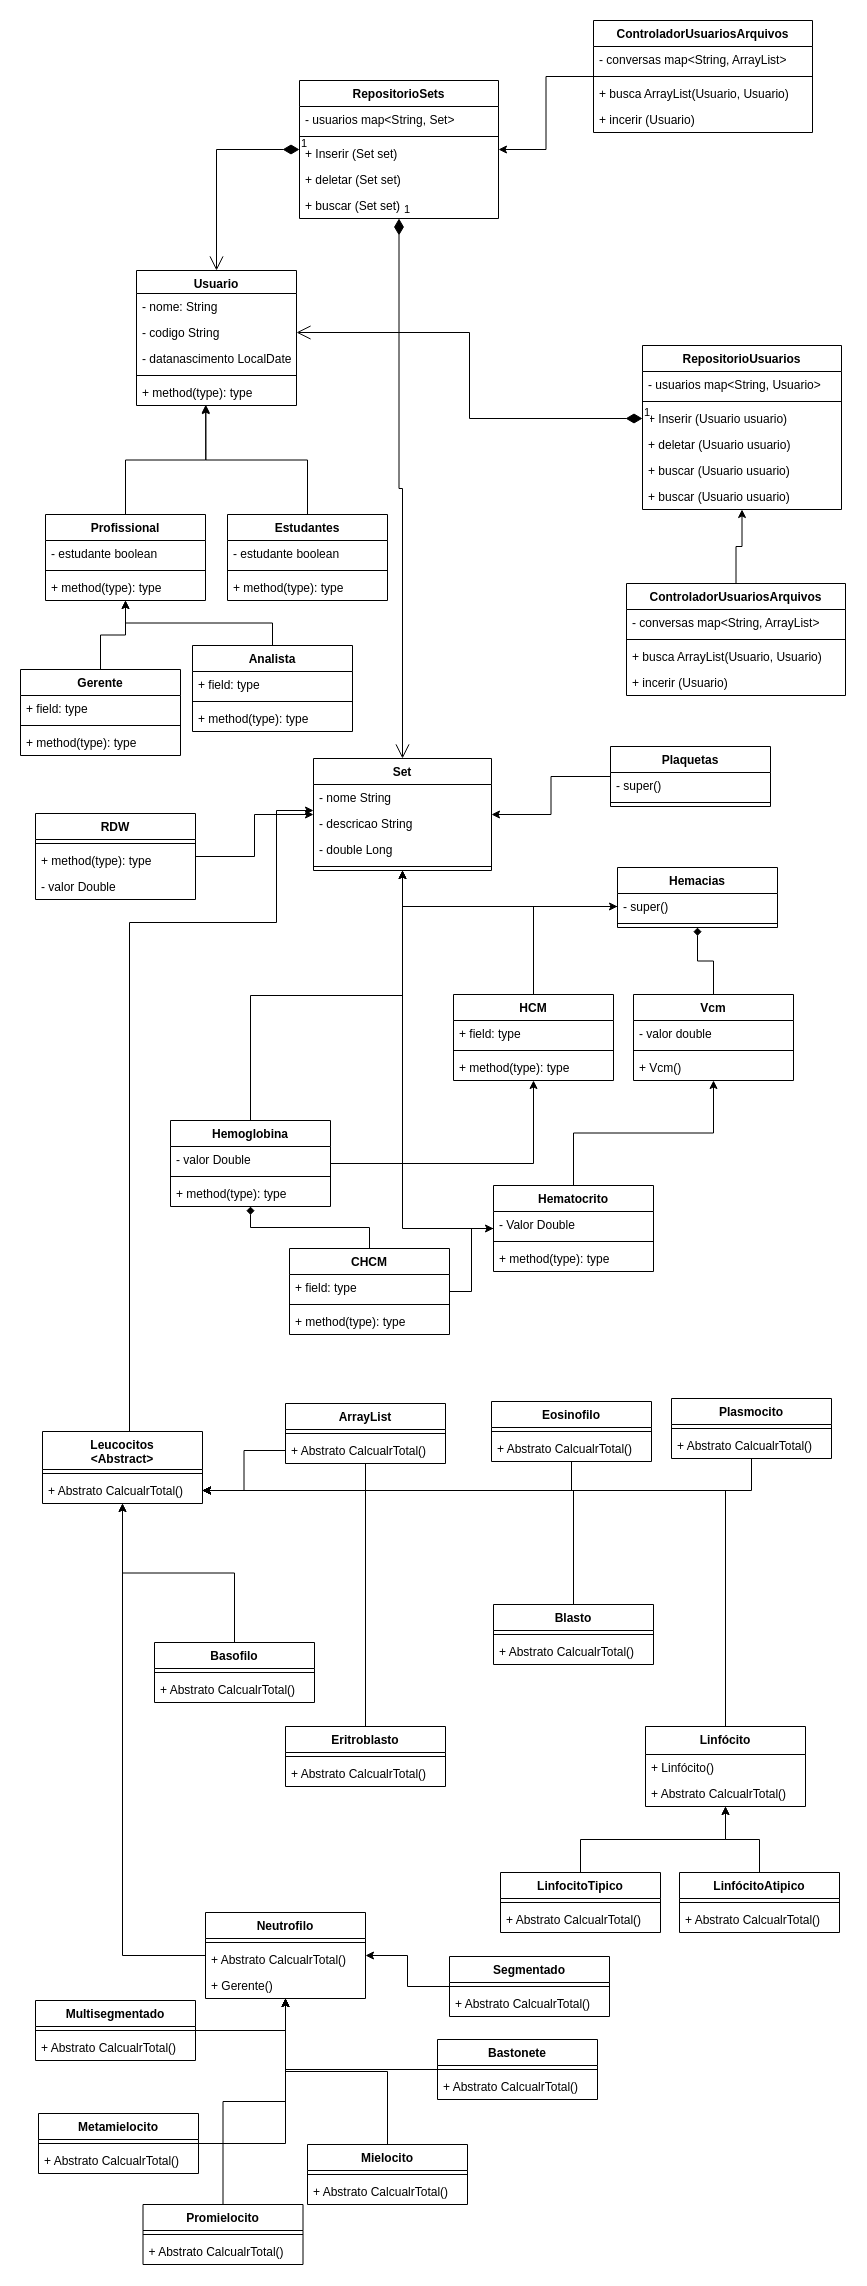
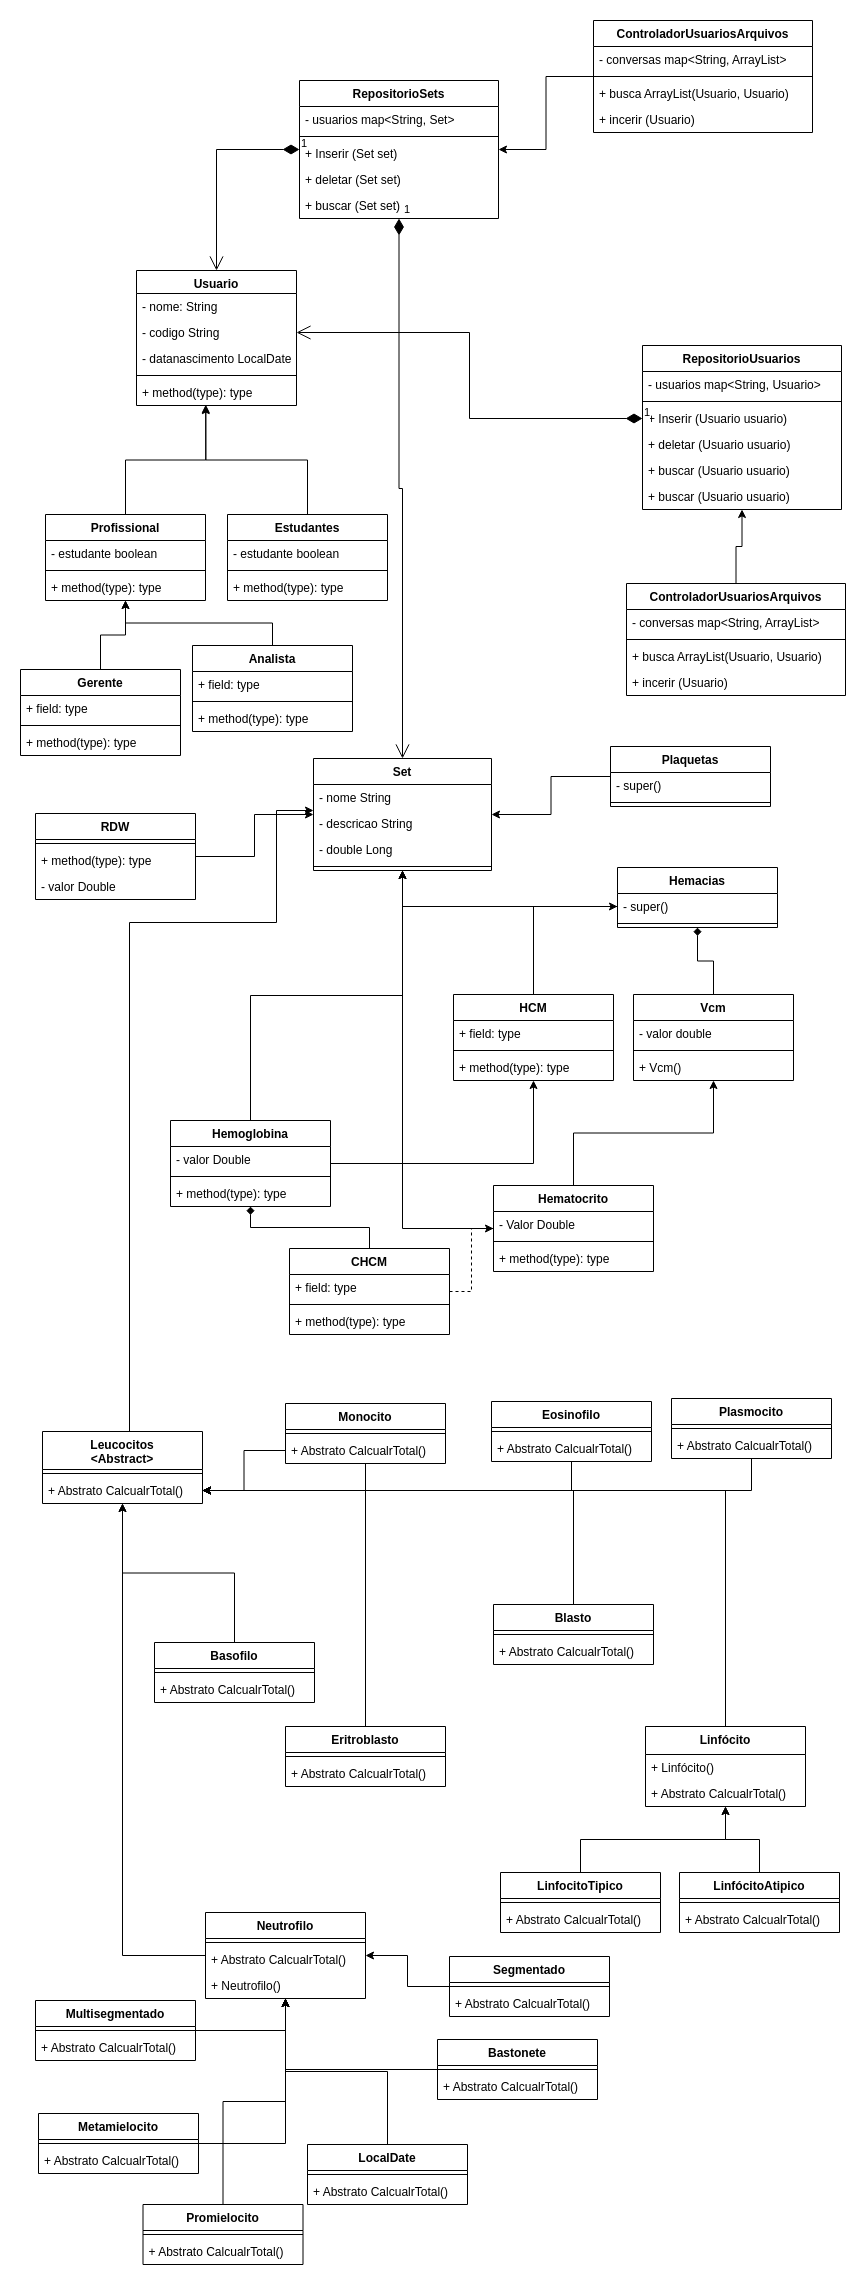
edge "CHCM" -> "Hematocrito": style solid -> dashed
node "ArrayList": label "ArrayList" -> "Monocito"
node "+ Gerente()": label "+ Gerente()" -> "+ Neutrofilo()"
node "Mielocito": label "Mielocito" -> "LocalDate"
